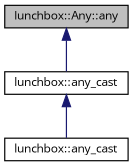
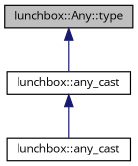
node "lunchbox::Any::any": label "lunchbox::Any::any" -> "lunchbox::Any::type"
